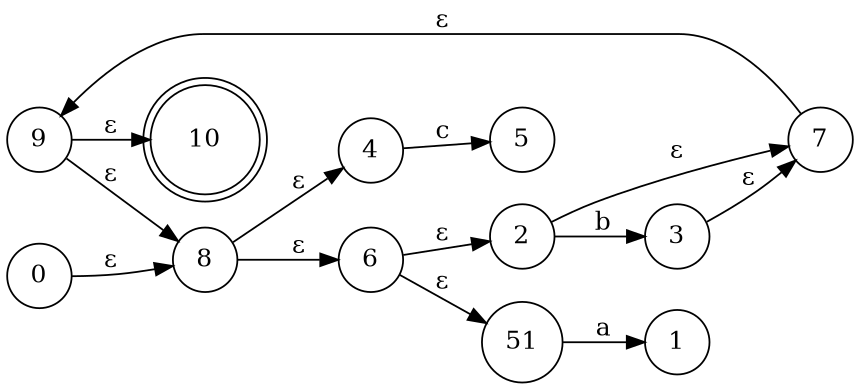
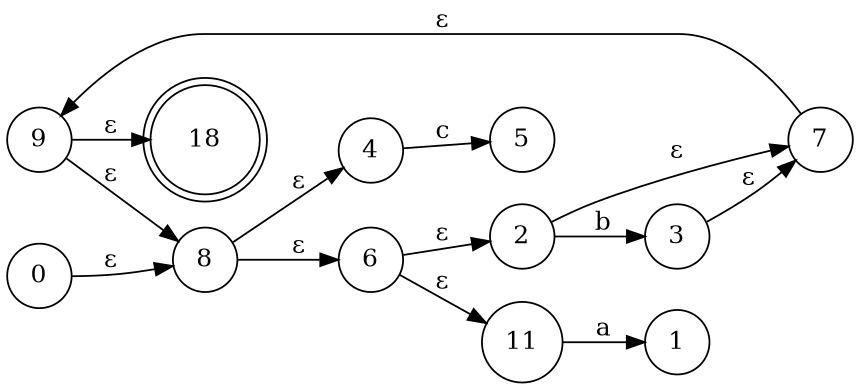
node "10": label "10" -> "18"
node "51": label "51" -> "11"
